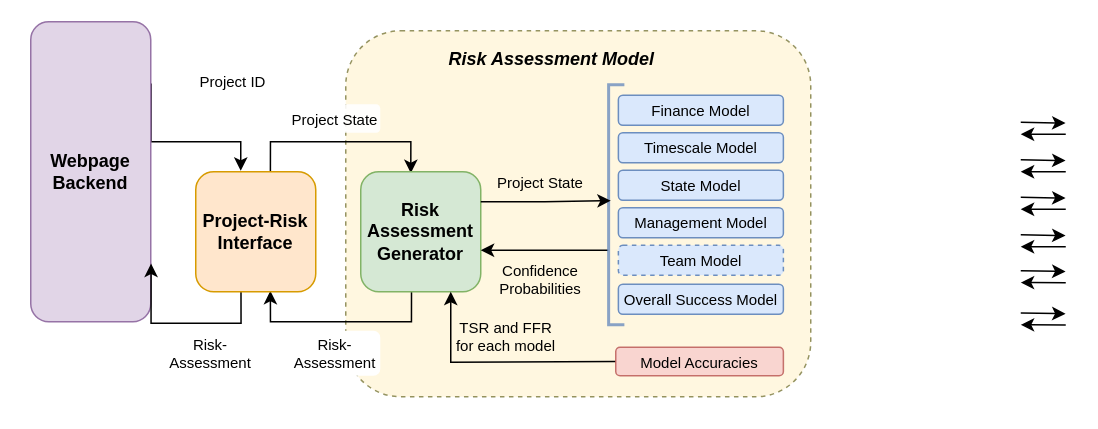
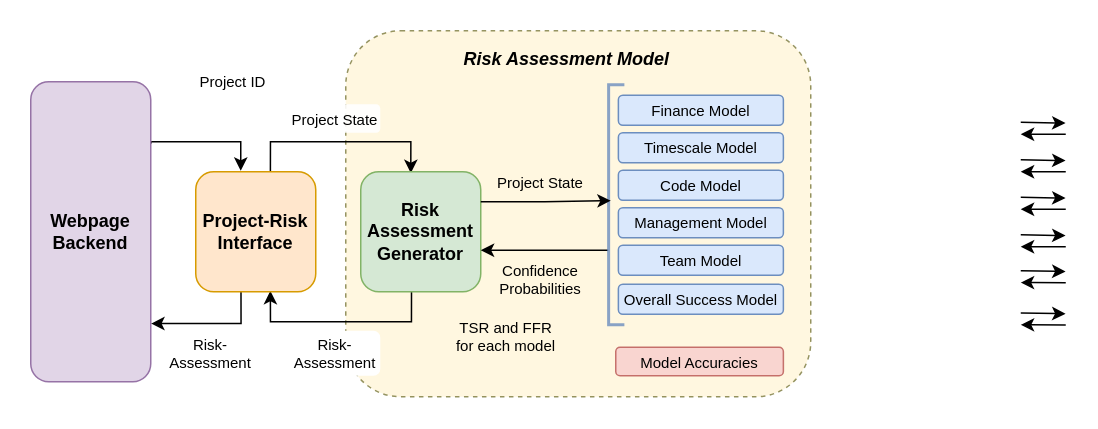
node "Risk Assessment Model": moved (551, 59) -> (566, 59)
node "Webpage Backend": moved (91, 172) -> (91, 232)
node "State Model": label "State Model" -> "Code Model"
node "Team Model": style dashed -> solid
edge "Model Accuracies" -> "Risk Assessment Generator": removed
